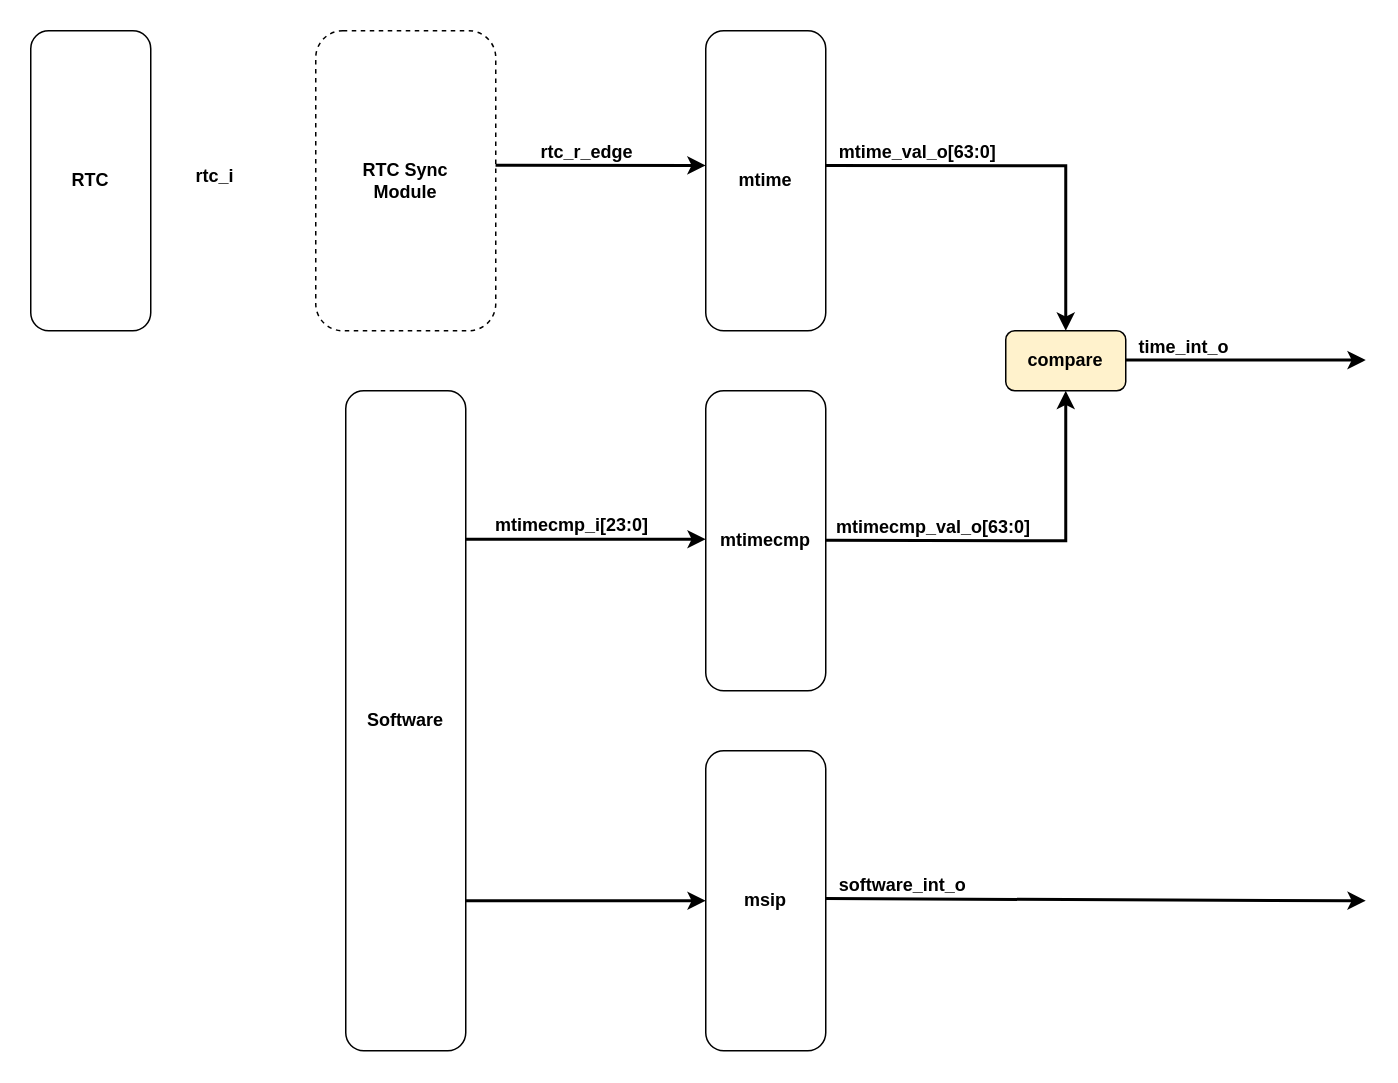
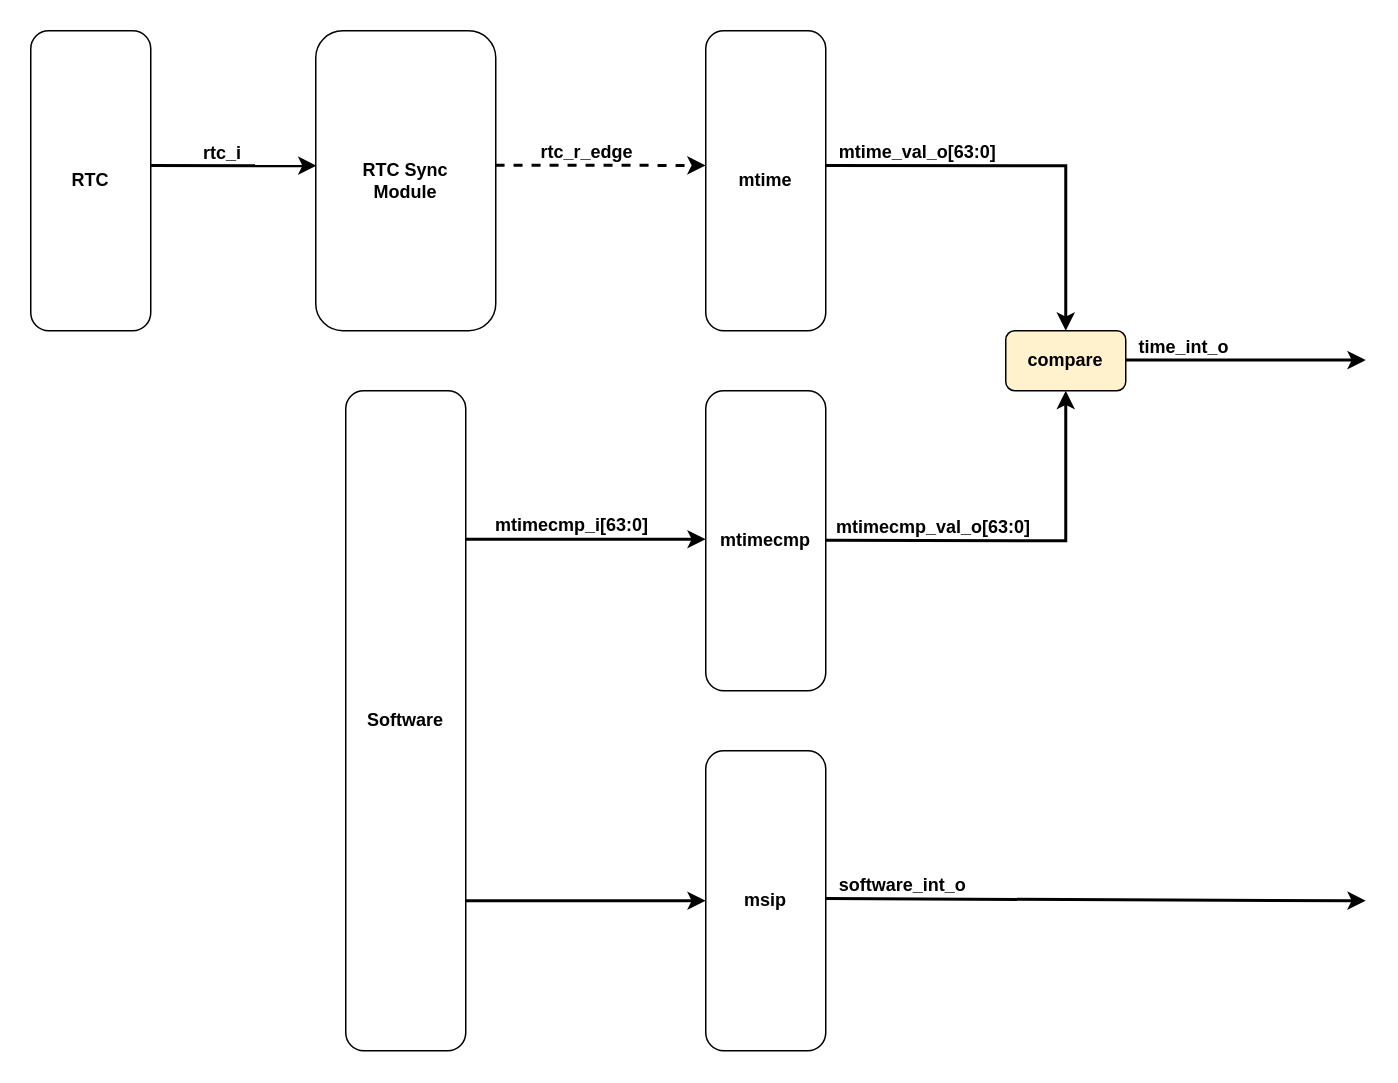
edge "RTC Sync Module" -> "mtime": style solid -> dashed
edge "RTC" -> "RTC Sync Module": added
node "rtc_i": moved (215, 176) -> (223, 154)
node "RTC Sync Module": style dashed -> solid
node "mtimecmp_i[23:0]": label "mtimecmp_i[23:0]" -> "mtimecmp_i[63:0]"
